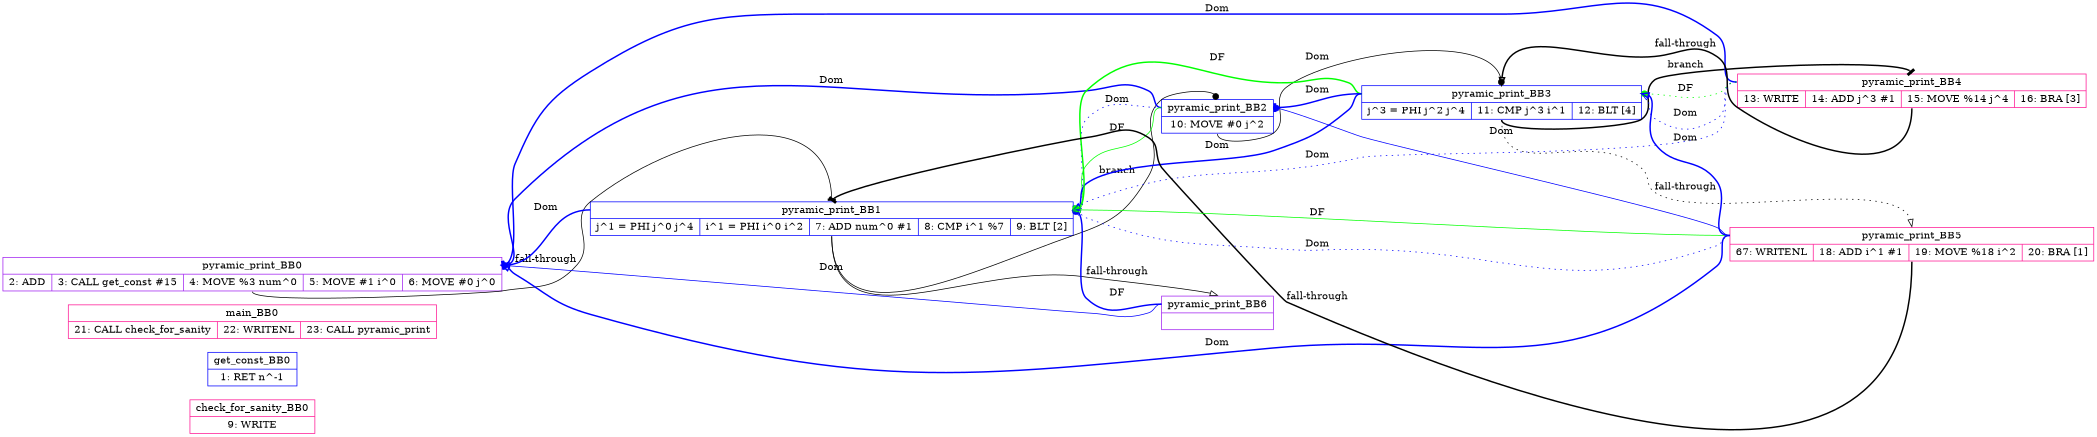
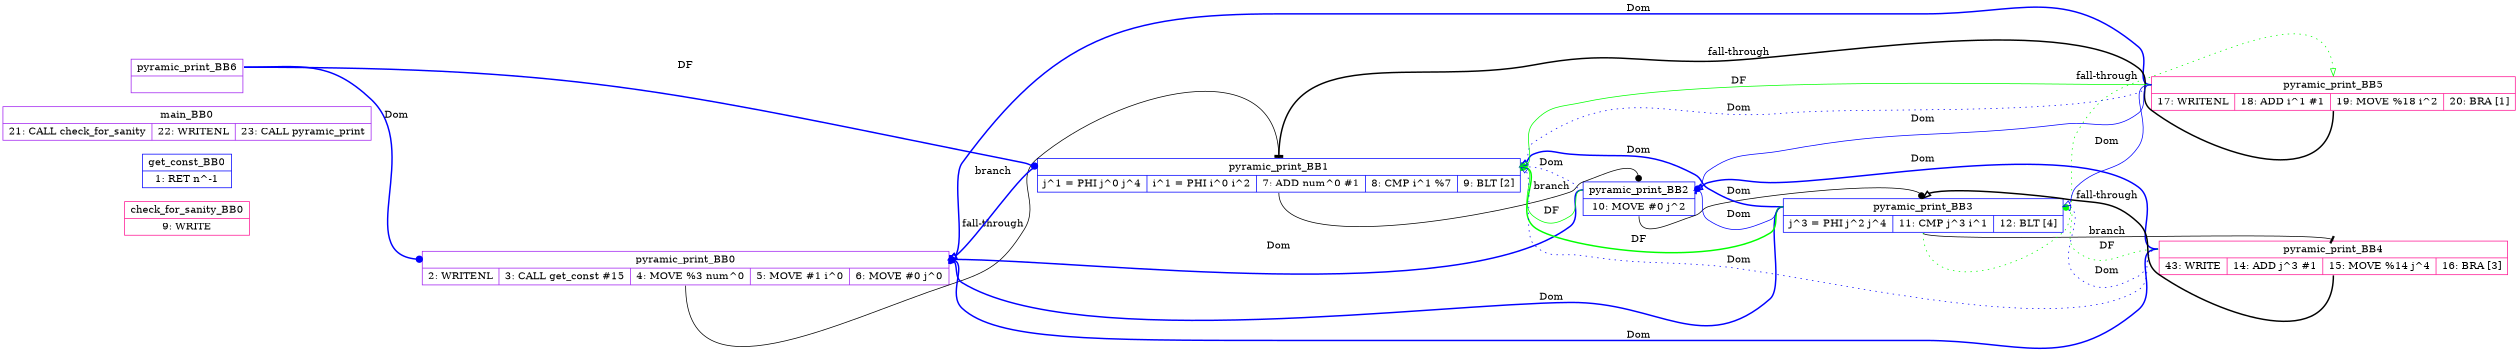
edge "pyramic_print_BB4" -> "pyramic_print_BB0": arrowhead tee -> dot
edge "pyramic_print_BB3" -> "pyramic_print_BB4": style bold -> solid
node "pyramic_print_BB4": text "13: WRITE" -> "43: WRITE"
edge "pyramic_print_BB3" -> "pyramic_print_BB2": style bold -> solid
edge "pyramic_print_BB5" -> "pyramic_print_BB3": style bold -> solid
edge "pyramic_print_BB4" -> "pyramic_print_BB2": added, label "Dom"
edge "pyramic_print_BB3" -> "pyramic_print_BB5": color black -> green
edge "pyramic_print_BB1" -> "pyramic_print_BB0": label "Dom" -> "branch"
node "pyramic_print_BB5": text "67: WRITENL" -> "17: WRITENL"
edge "pyramic_print_BB1" -> "pyramic_print_BB6": removed, label "fall-through"
node "pyramic_print_BB0": text "2: ADD" -> "2: WRITENL"
edge "pyramic_print_BB6" -> "pyramic_print_BB0": style solid -> bold
edge "pyramic_print_BB3" -> "pyramic_print_BB0": added, label "Dom"
node "main_BB0": color deeppink -> purple
